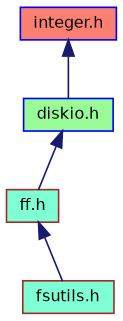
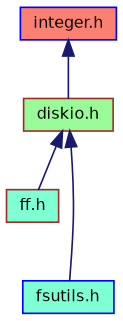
node "diskio.h": color blue -> brown
edge "fsutils.h" -> "ff.h": now "fsutils.h" -> "diskio.h"
node "fsutils.h": color brown -> blue
